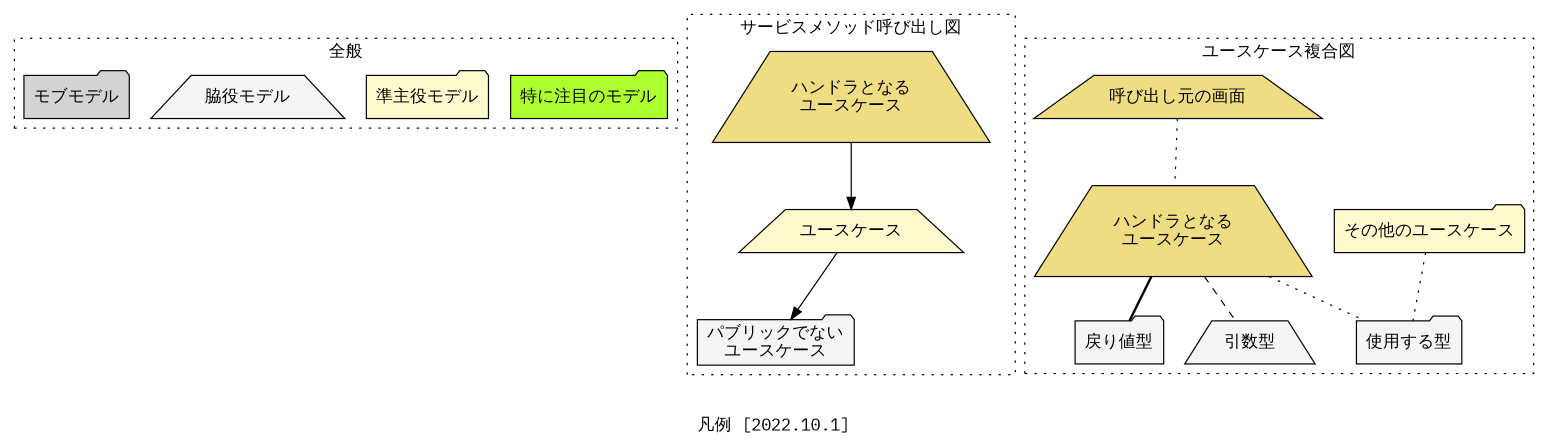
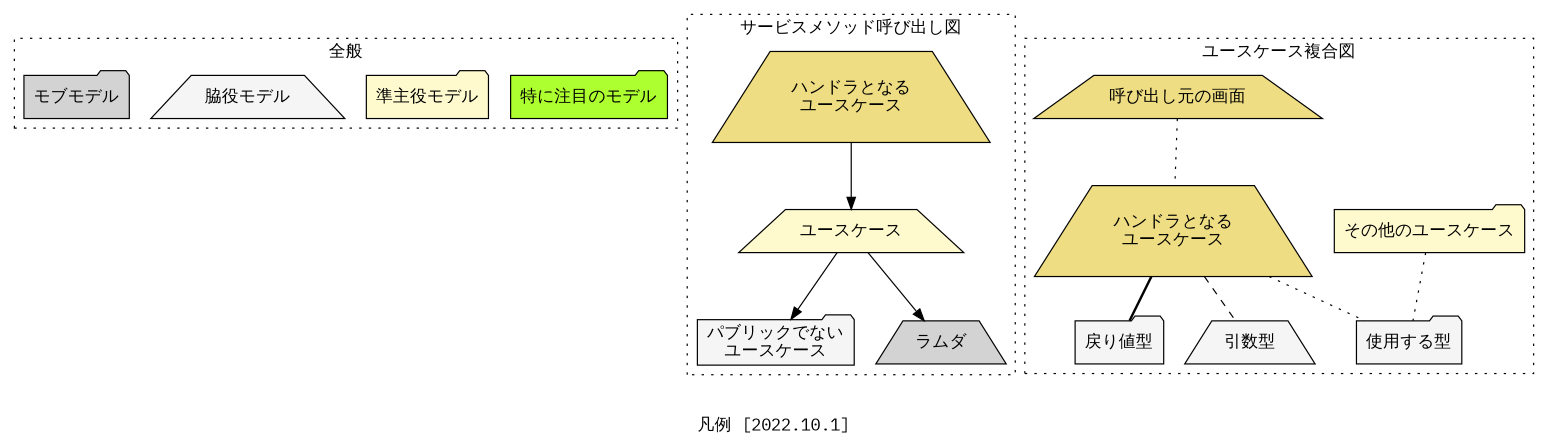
node "ラムダ": added
